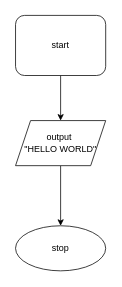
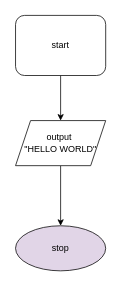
node "stop": fillcolor #ffffff -> #e1d5e7
